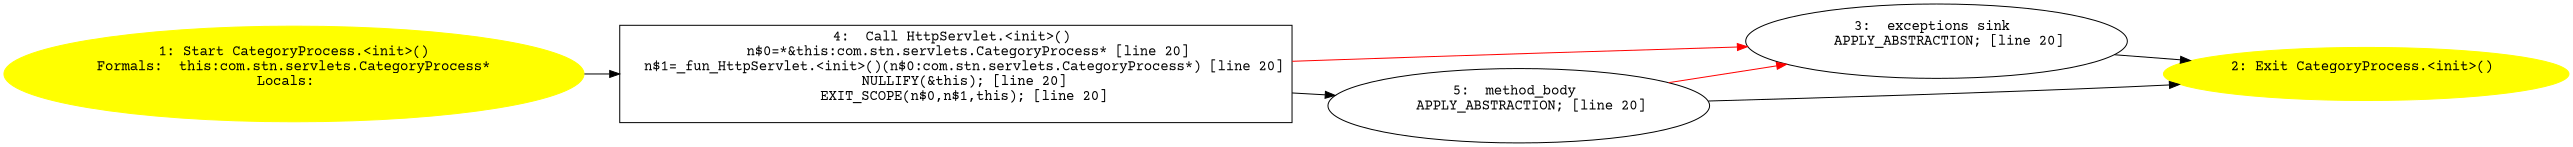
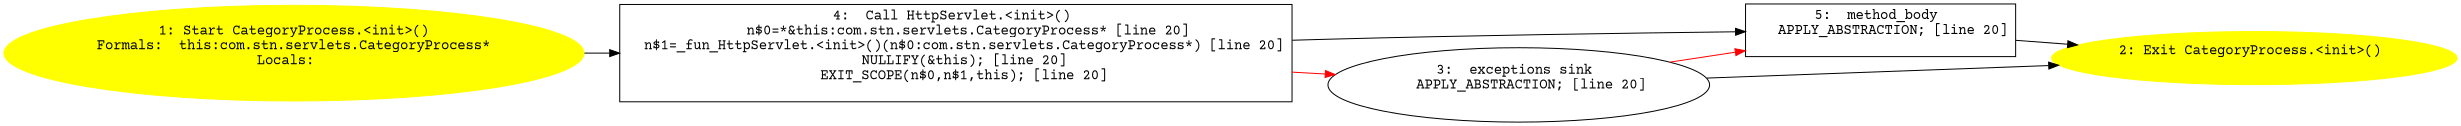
edge "5:  method_body APPLY_ABSTRACTION; [line 20]" -> "3:  exceptions sink APPLY_ABSTRACTION; [line 20]": reversed
node "5:  method_body APPLY_ABSTRACTION; [line 20]": shape ellipse -> box
